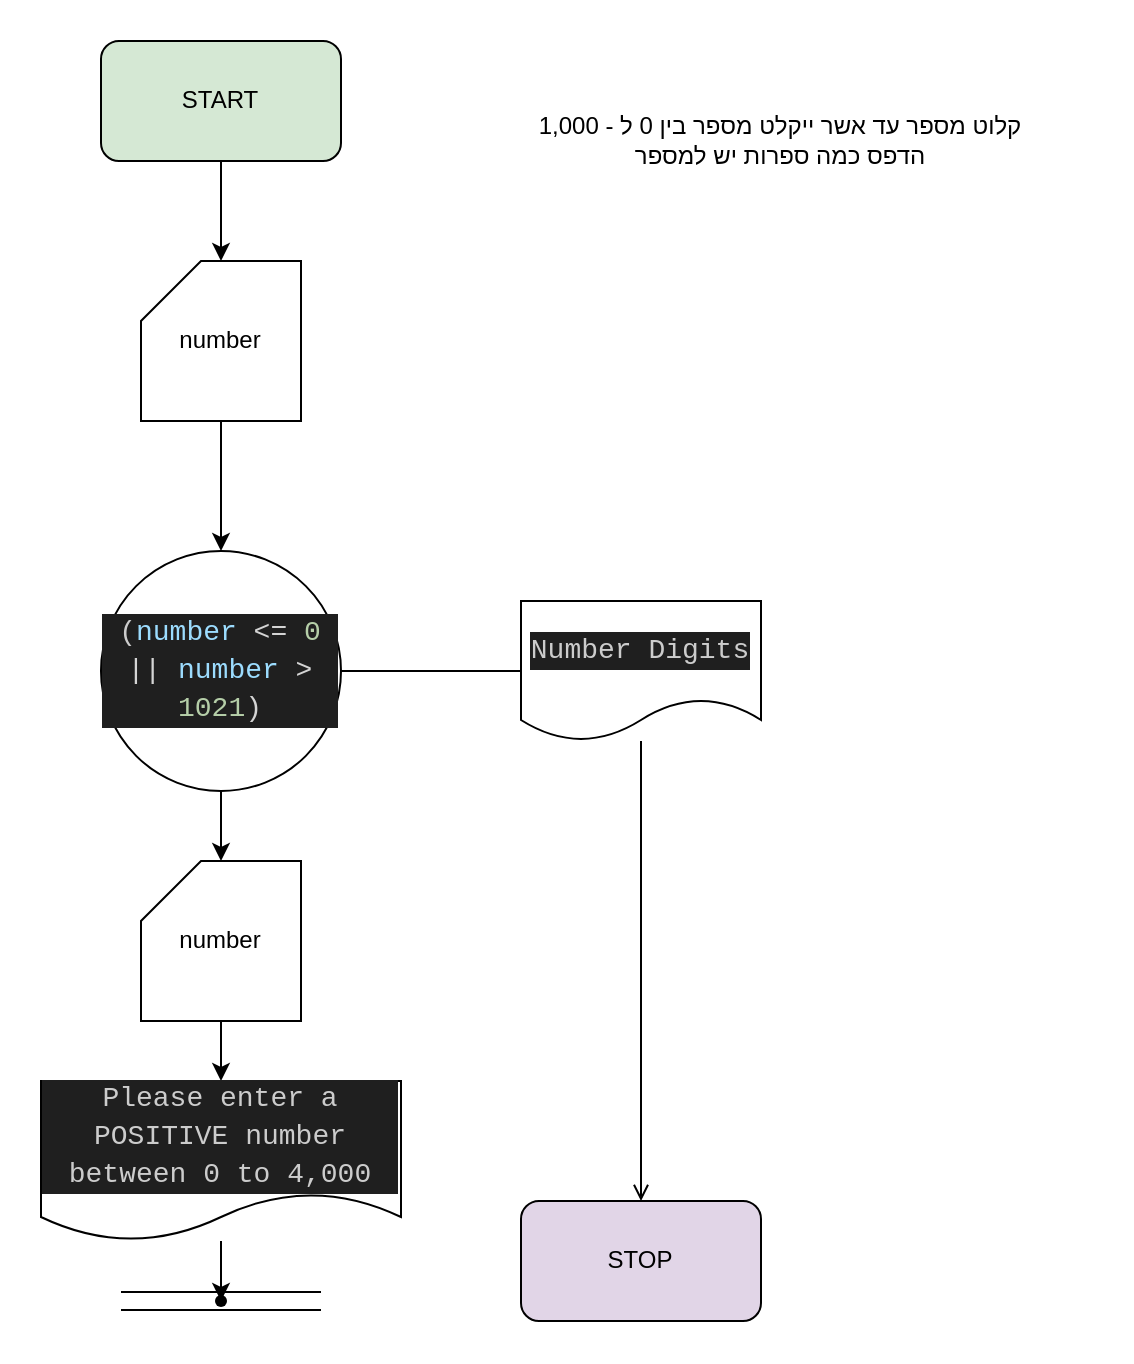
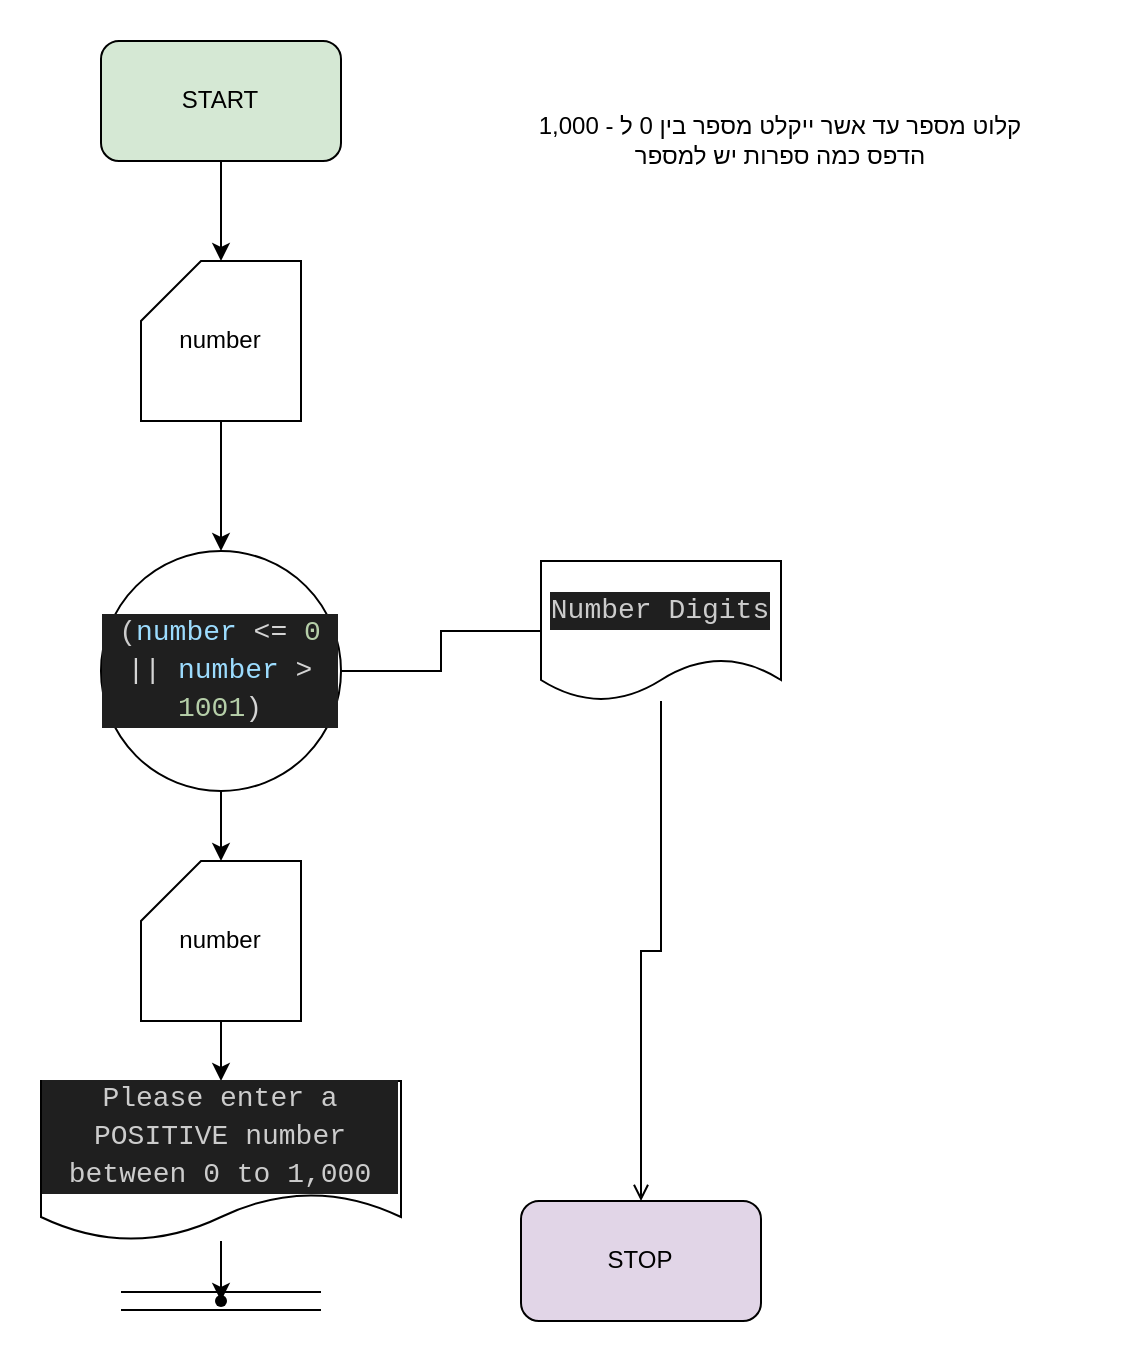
node "(number <= 0 || number > 1021)": label "(number <= 0 || number > 1021)" -> "(number <= 0 || number > 1001)"
node "Number Digits": moved (641, 671) -> (661, 631)
node "Please enter a POSITIVE number between 0 to 4,000": label "Please enter a POSITIVE number between 0 to 4,000" -> "Please enter a POSITIVE number between 0 to 1,000"
